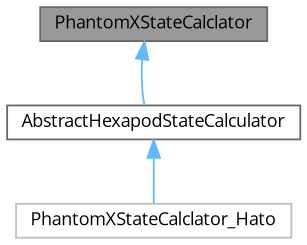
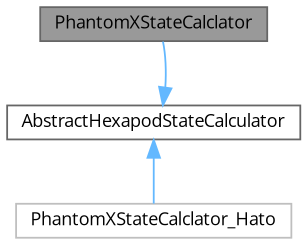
edge "AbstractHexapodStateCalculator" -> "PhantomXStateCalclator": reversed
